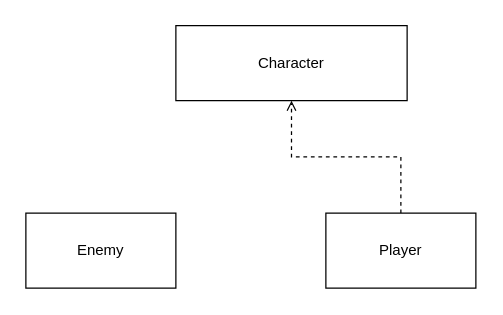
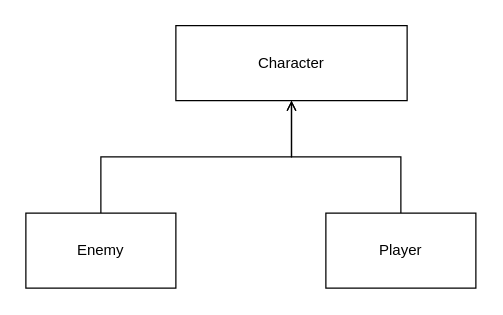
edge "Enemy" -> "Character": added
edge "Player" -> "Character": style dashed -> solid
